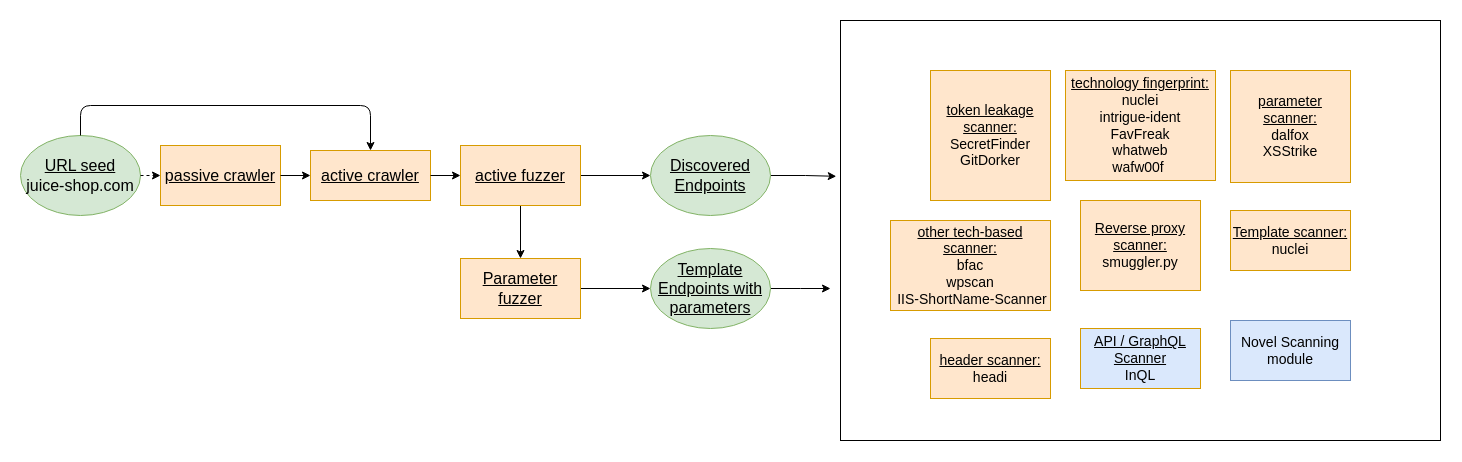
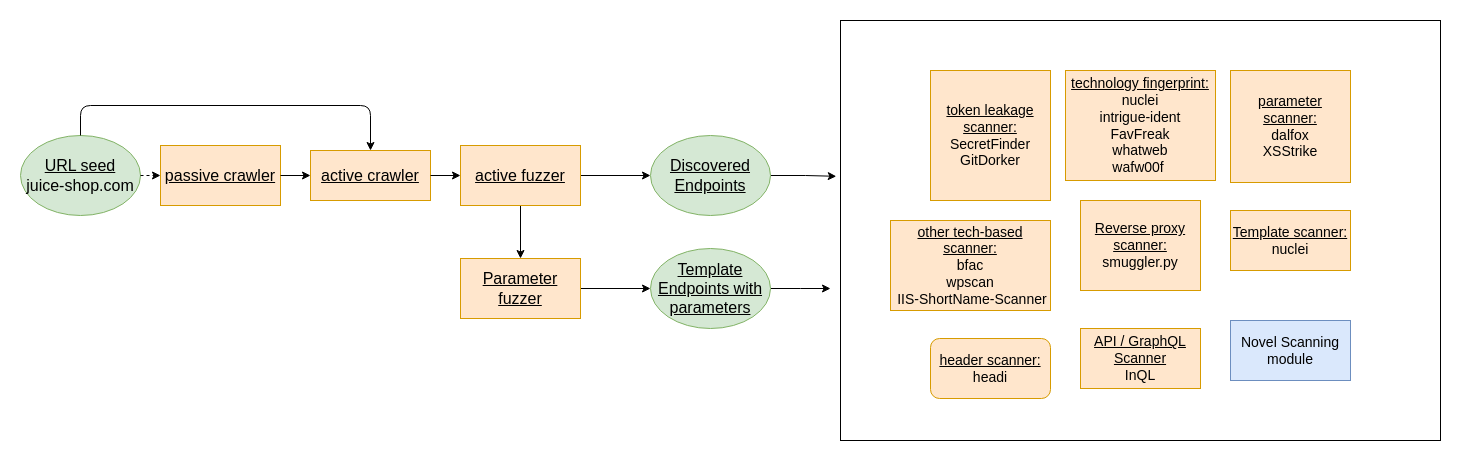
node "API / GraphQL ScannerInQL": fillcolor #dae8fc -> #ffe6cc
node "header scanner:headi": shape rectangle -> rounded rectangle
